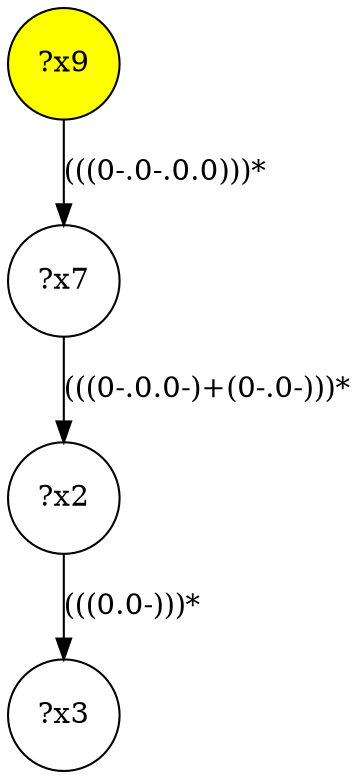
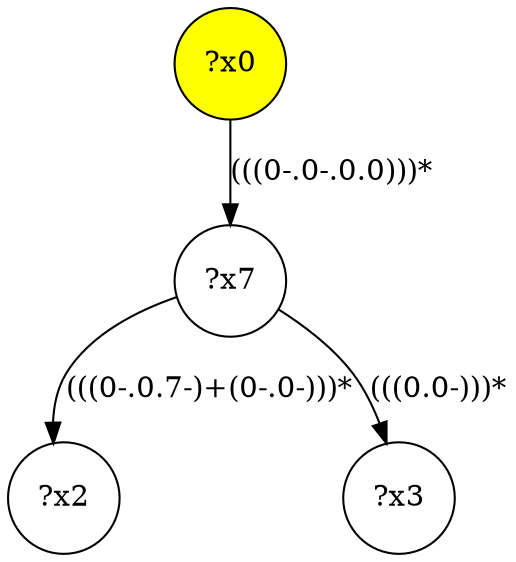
node "?x9": label "?x9" -> "?x0"
edge "?x7" -> "?x2": label "(((0-.0.0-)+(0-.0-)))*" -> "(((0-.0.7-)+(0-.0-)))*"
edge "?x2" -> "?x3": now "?x7" -> "?x3"
